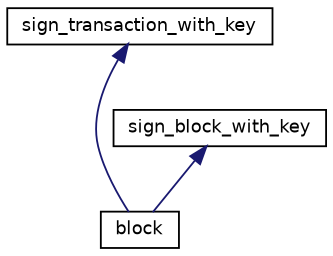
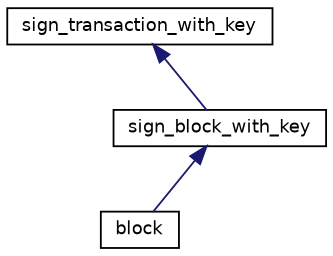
edge "block" -> "sign_transaction_with_key": now "sign_block_with_key" -> "sign_transaction_with_key"
